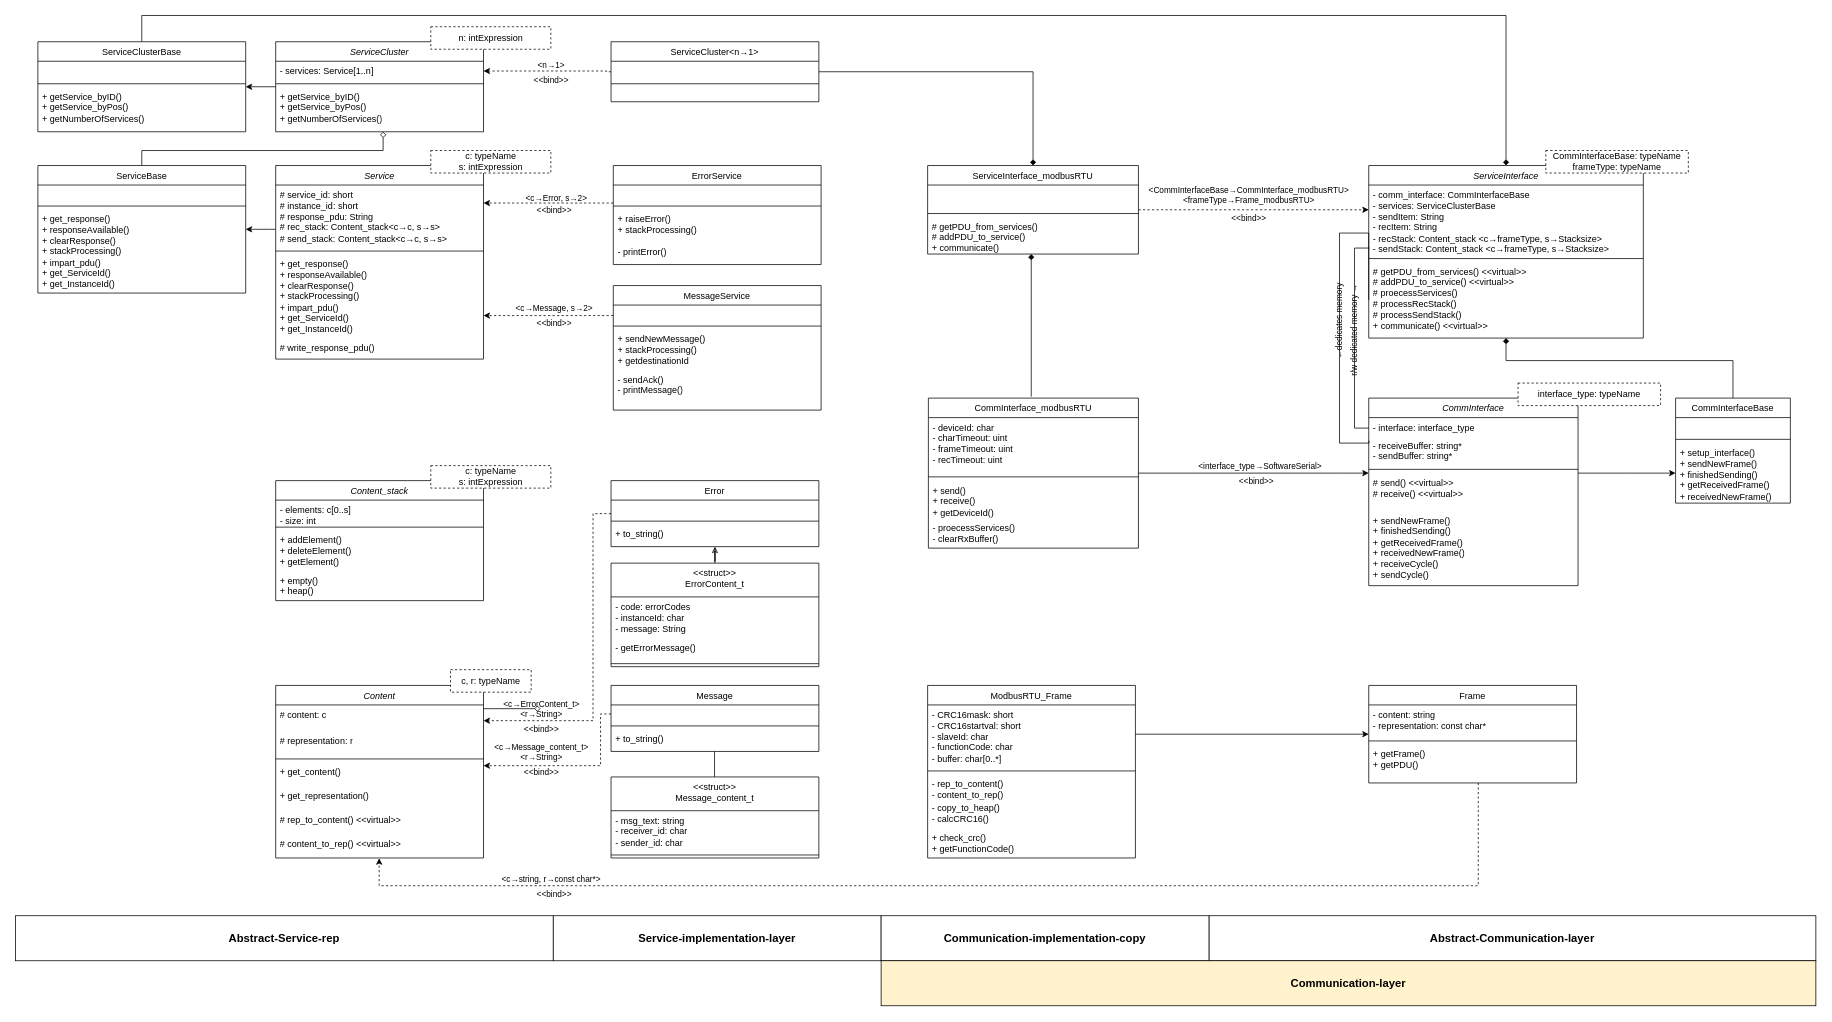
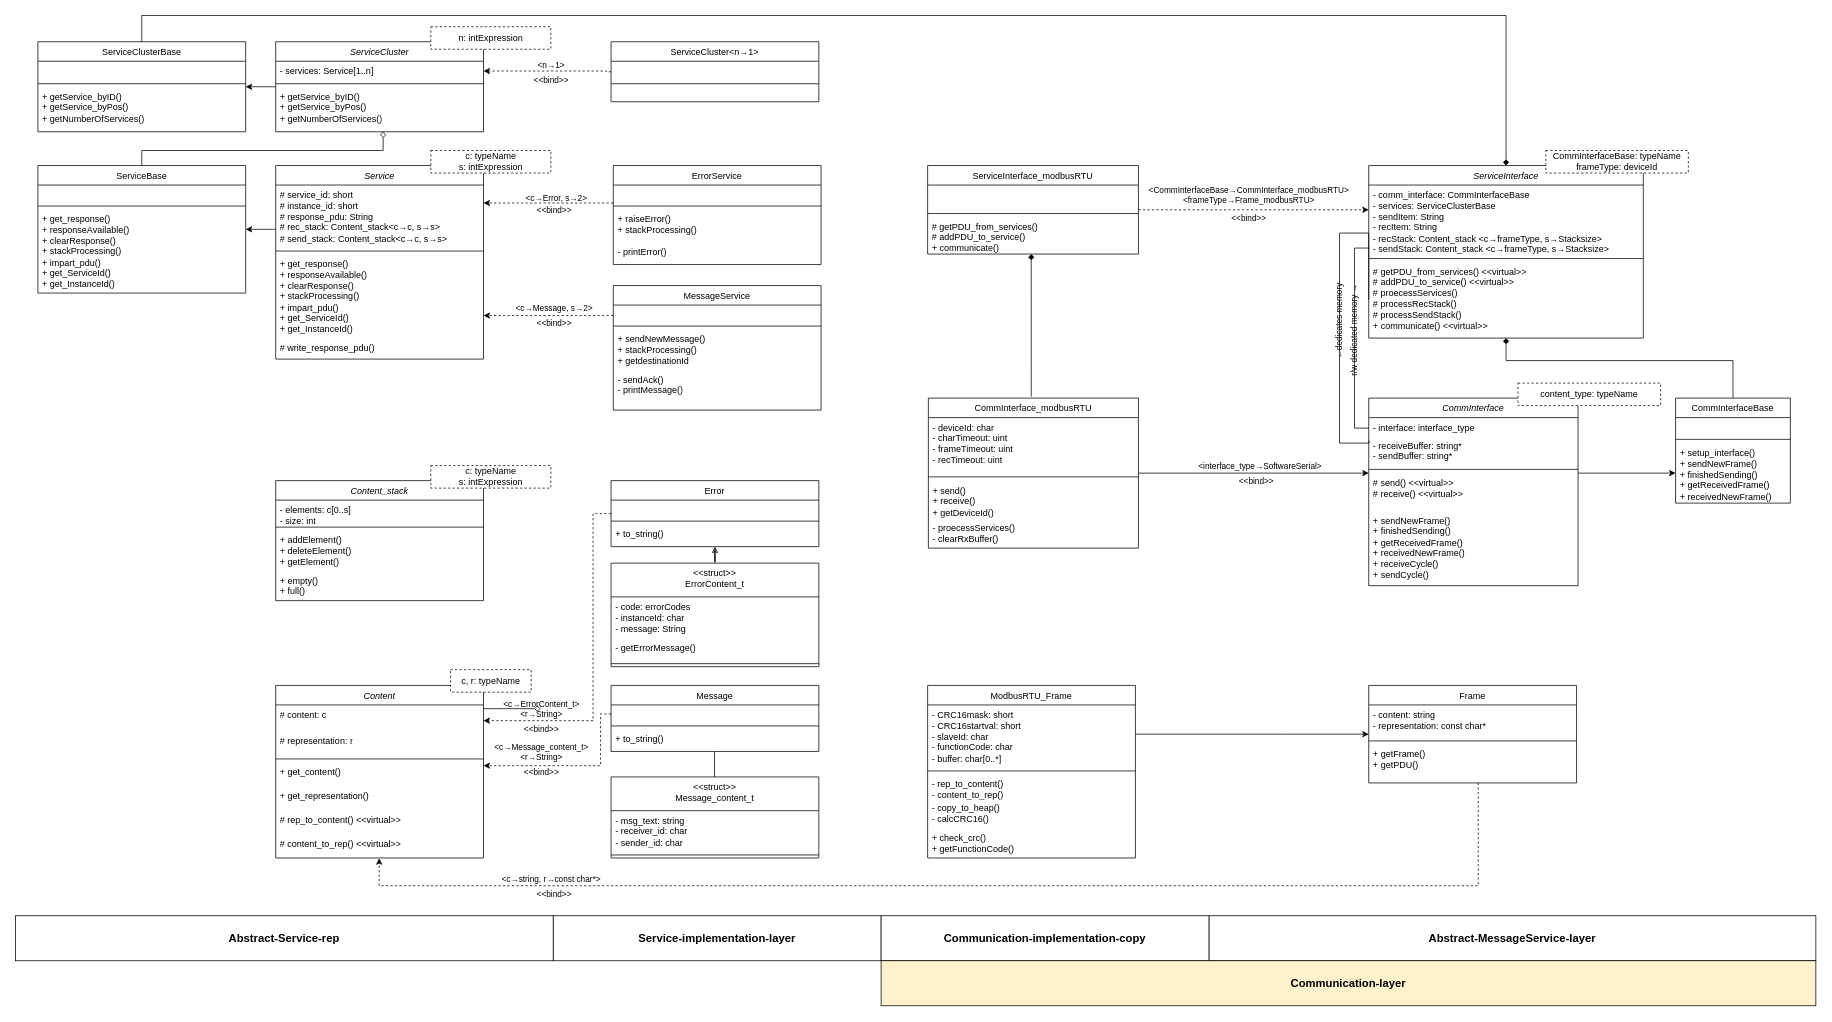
edge "ServiceCluster<n→1>" -> "ServiceInterface_modbusRTU": removed
node "CommInterfaceBase: typeName frameType: typeName": label "CommInterfaceBase: typeName frameType: typeName" -> "CommInterfaceBase: typeName frameType: deviceId"
node "interface_type: typeName": label "interface_type: typeName" -> "content_type: typeName"
node "+ empty() + heap()": label "+ empty() + heap()" -> "+ empty() + full()"
node "Abstract-Communication-layer": label "Abstract-Communication-layer" -> "Abstract-MessageService-layer"
